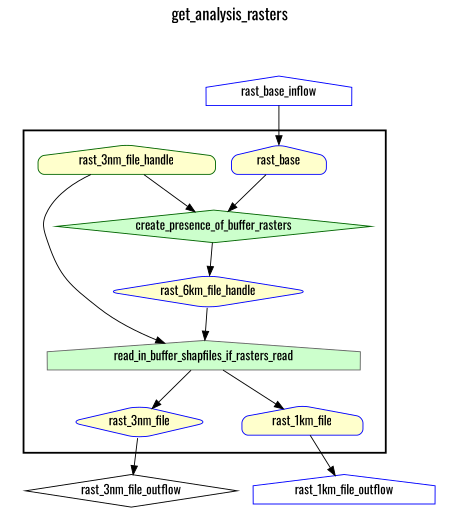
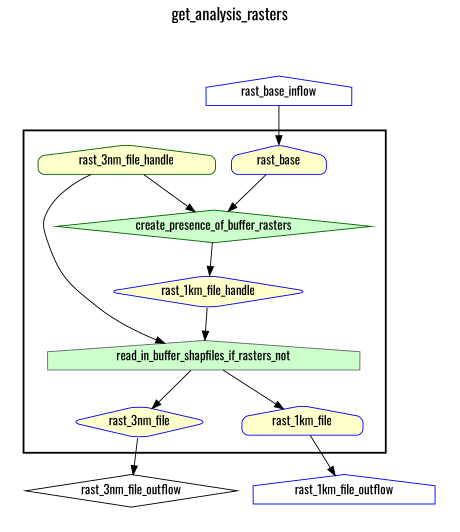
node "rast_6km_file_handle": label "rast_6km_file_handle" -> "rast_1km_file_handle"
node "read_in_buffer_shapfiles_if_rasters_read": label "read_in_buffer_shapfiles_if_rasters_read" -> "read_in_buffer_shapfiles_if_rasters_not"
